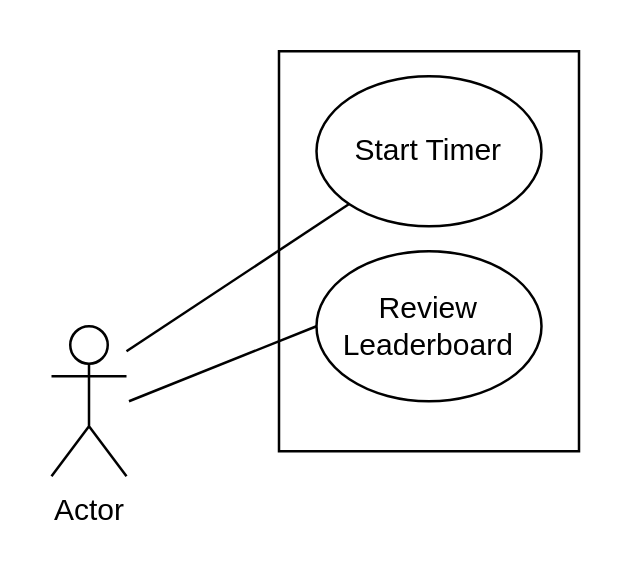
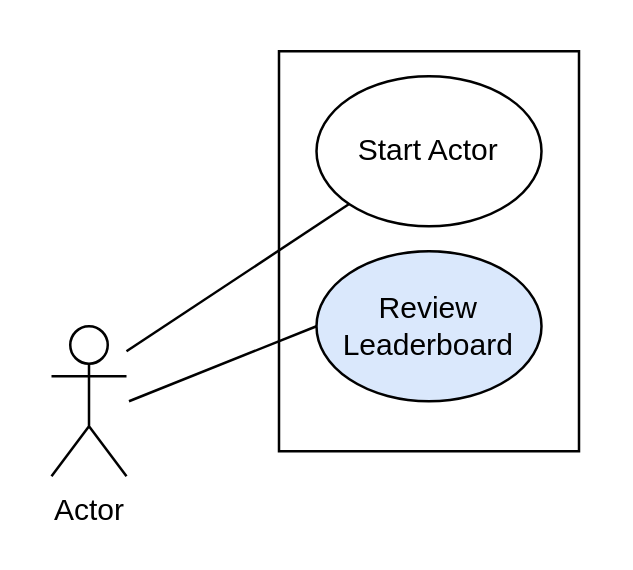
node "Start Timer": label "Start Timer" -> "Start Actor"
node "Review Leaderboard": fillcolor #ffffff -> #dae8fc
